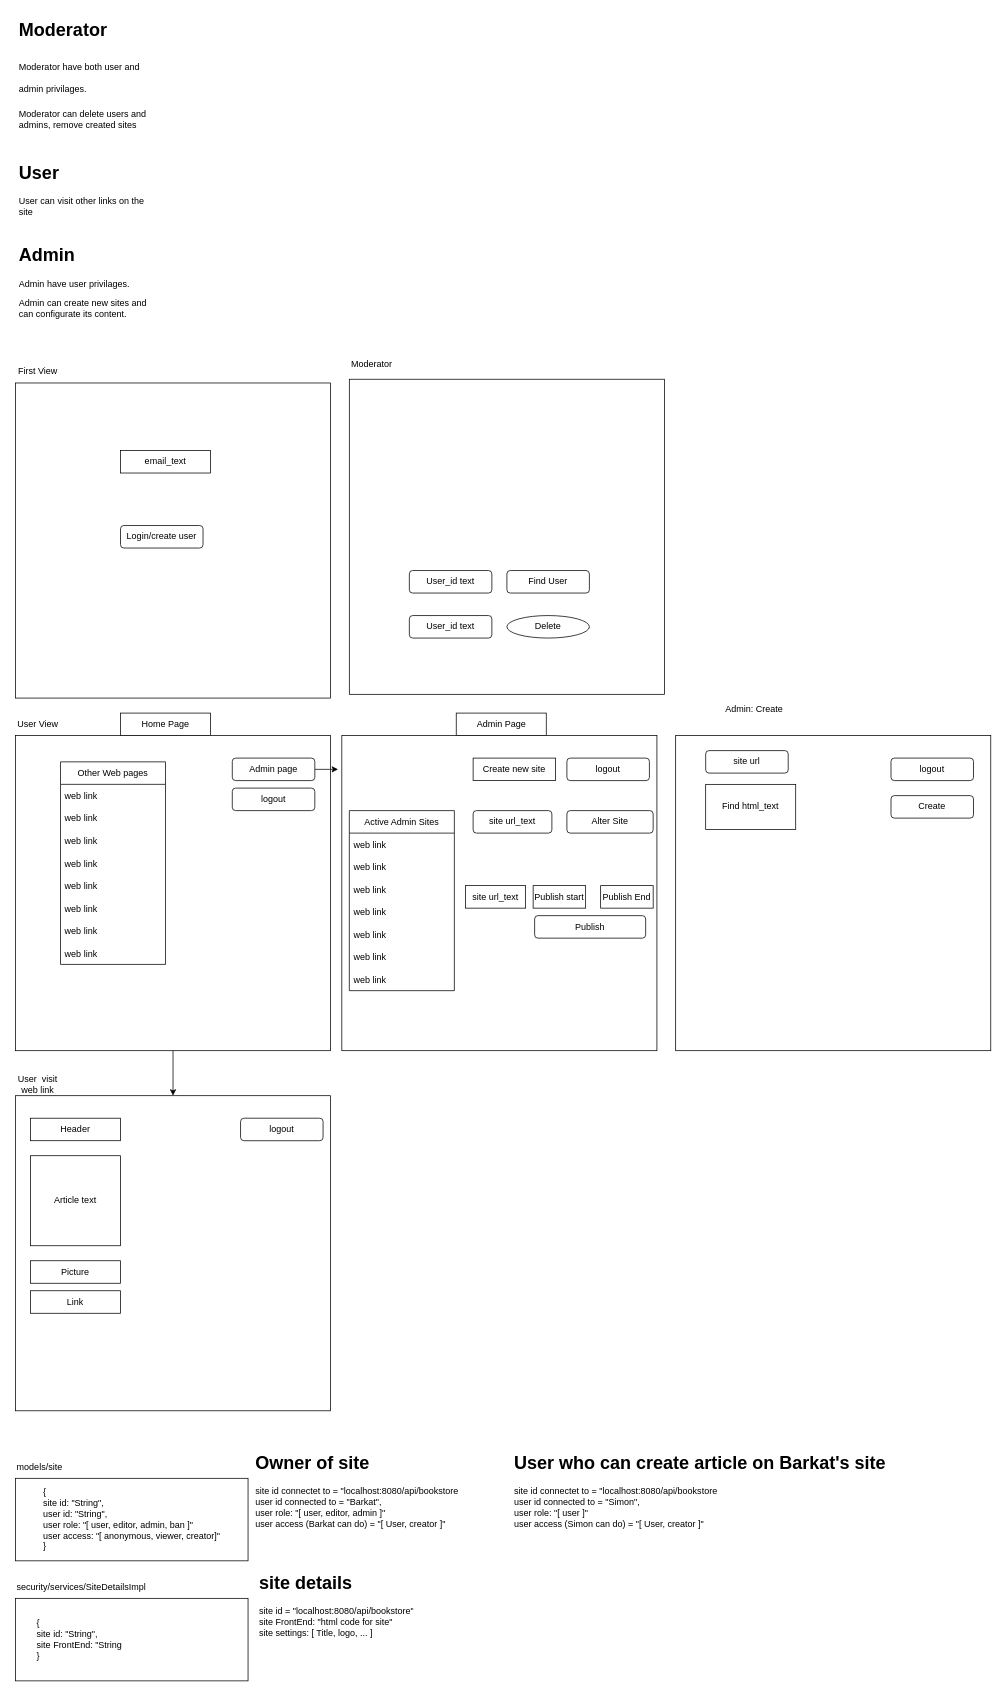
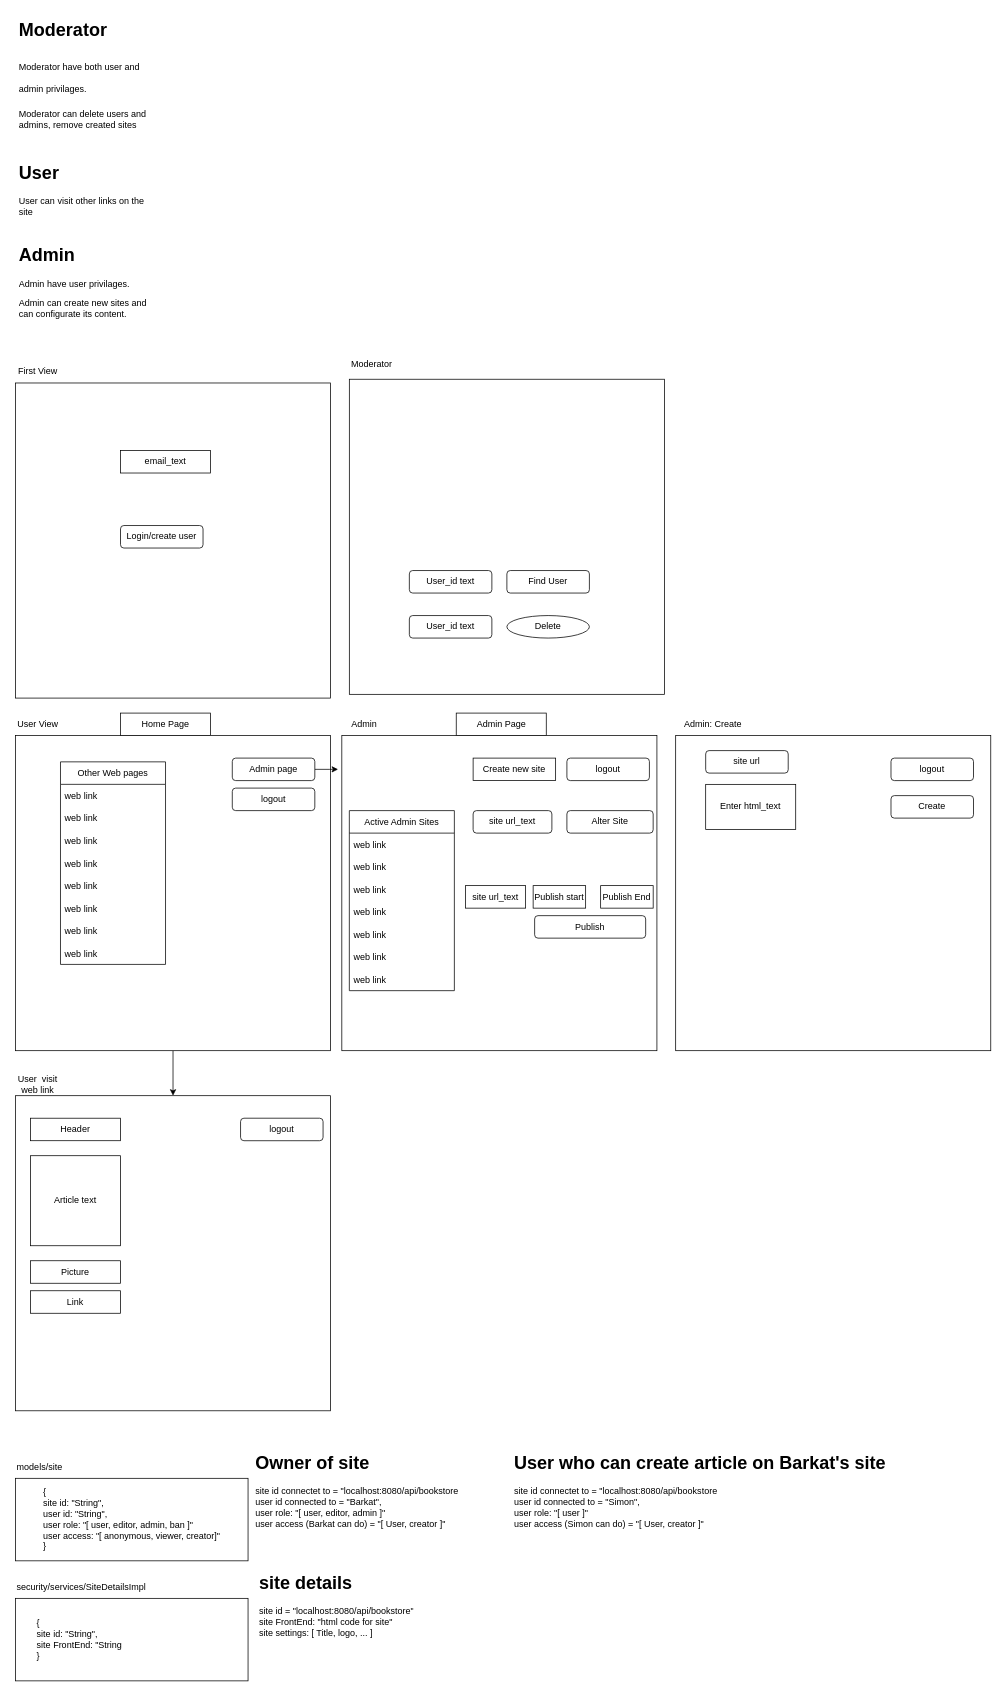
node "Admin: Create": moved (754, 709) -> (713, 724)
node "Admin": added
node "Find html_text": label "Find html_text" -> "Enter html_text"
